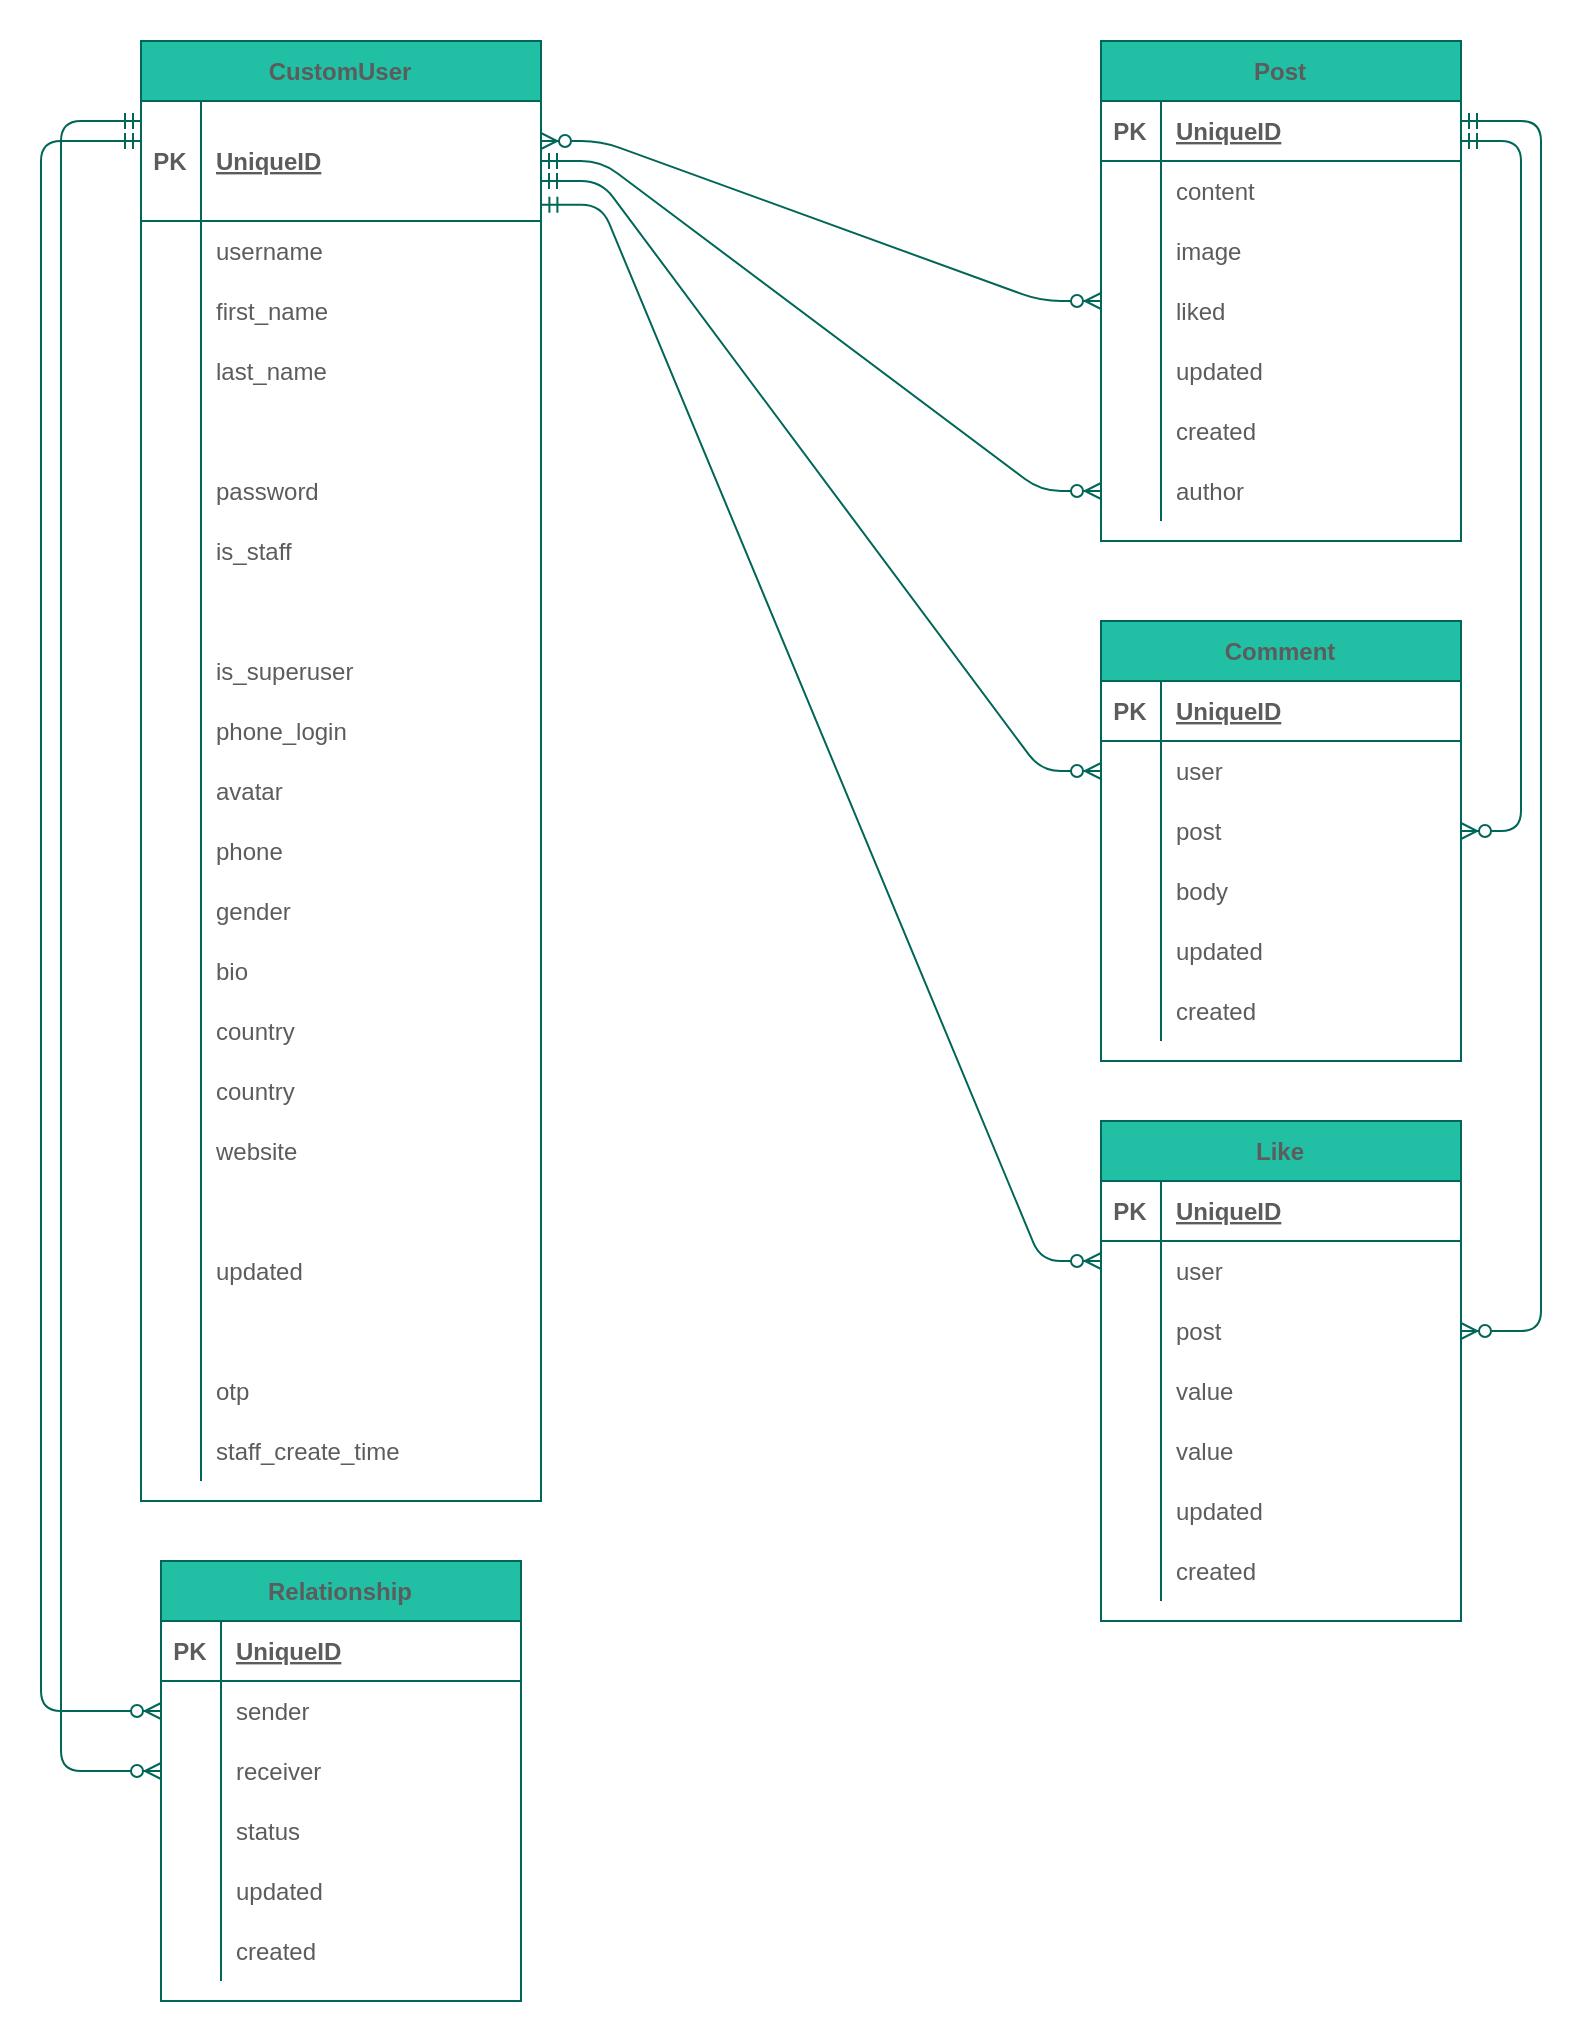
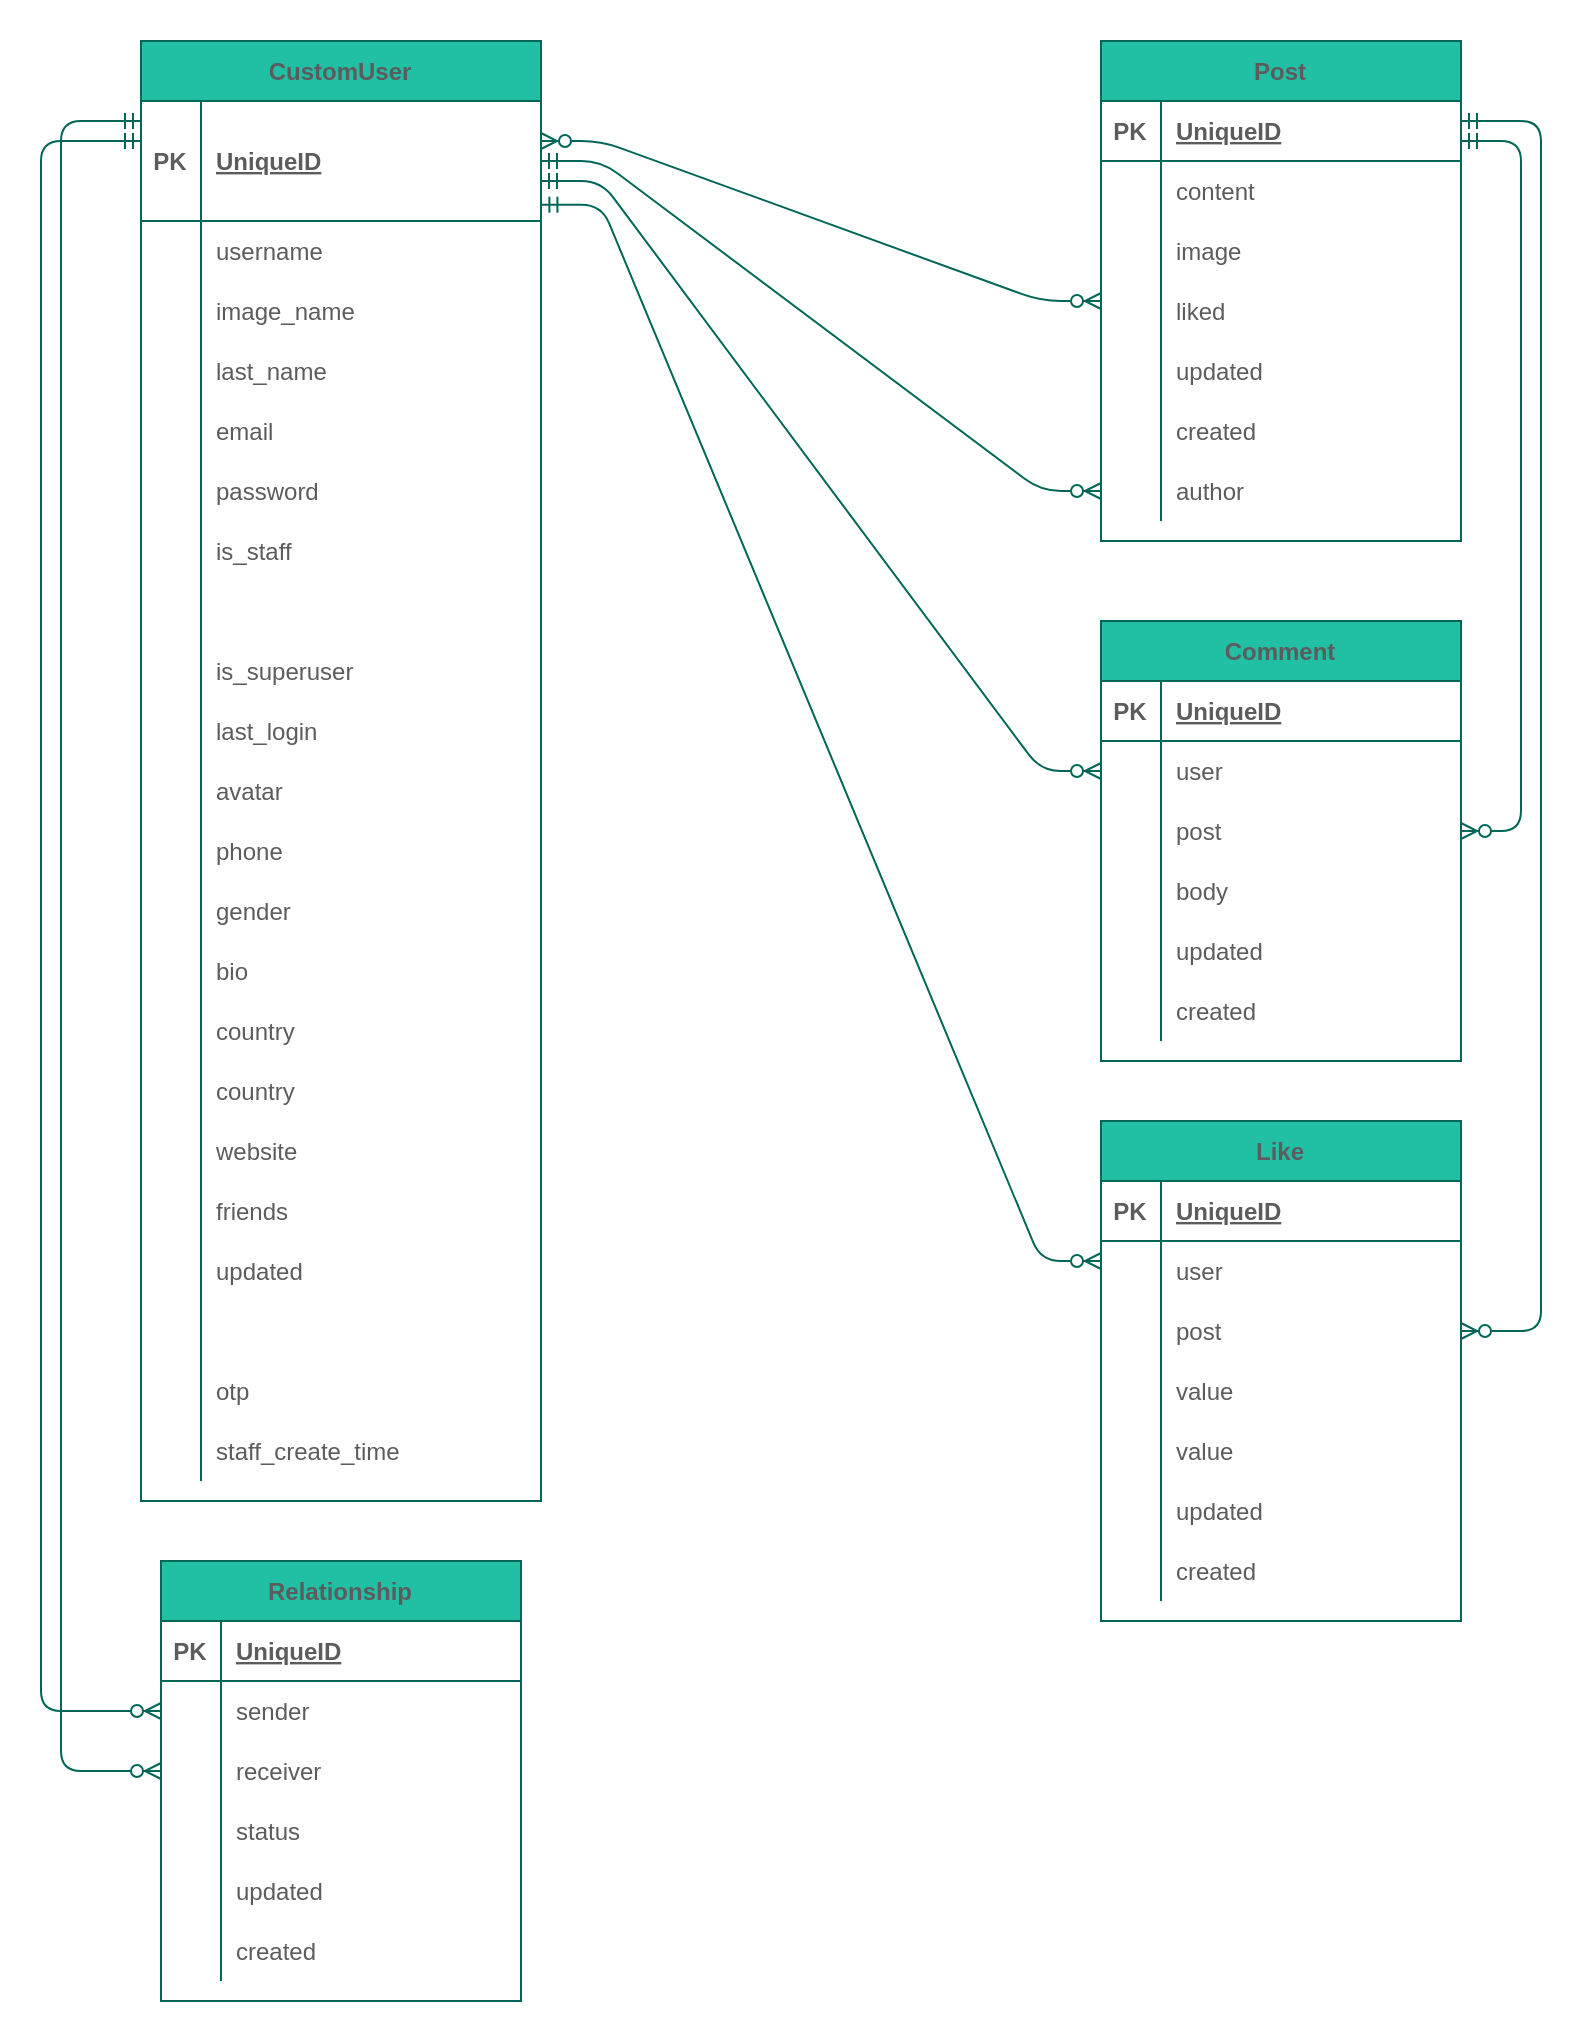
node "first_name": label "first_name" -> "image_name"
node "email": added
node "phone_login": label "phone_login" -> "last_login"
node "friends": added
